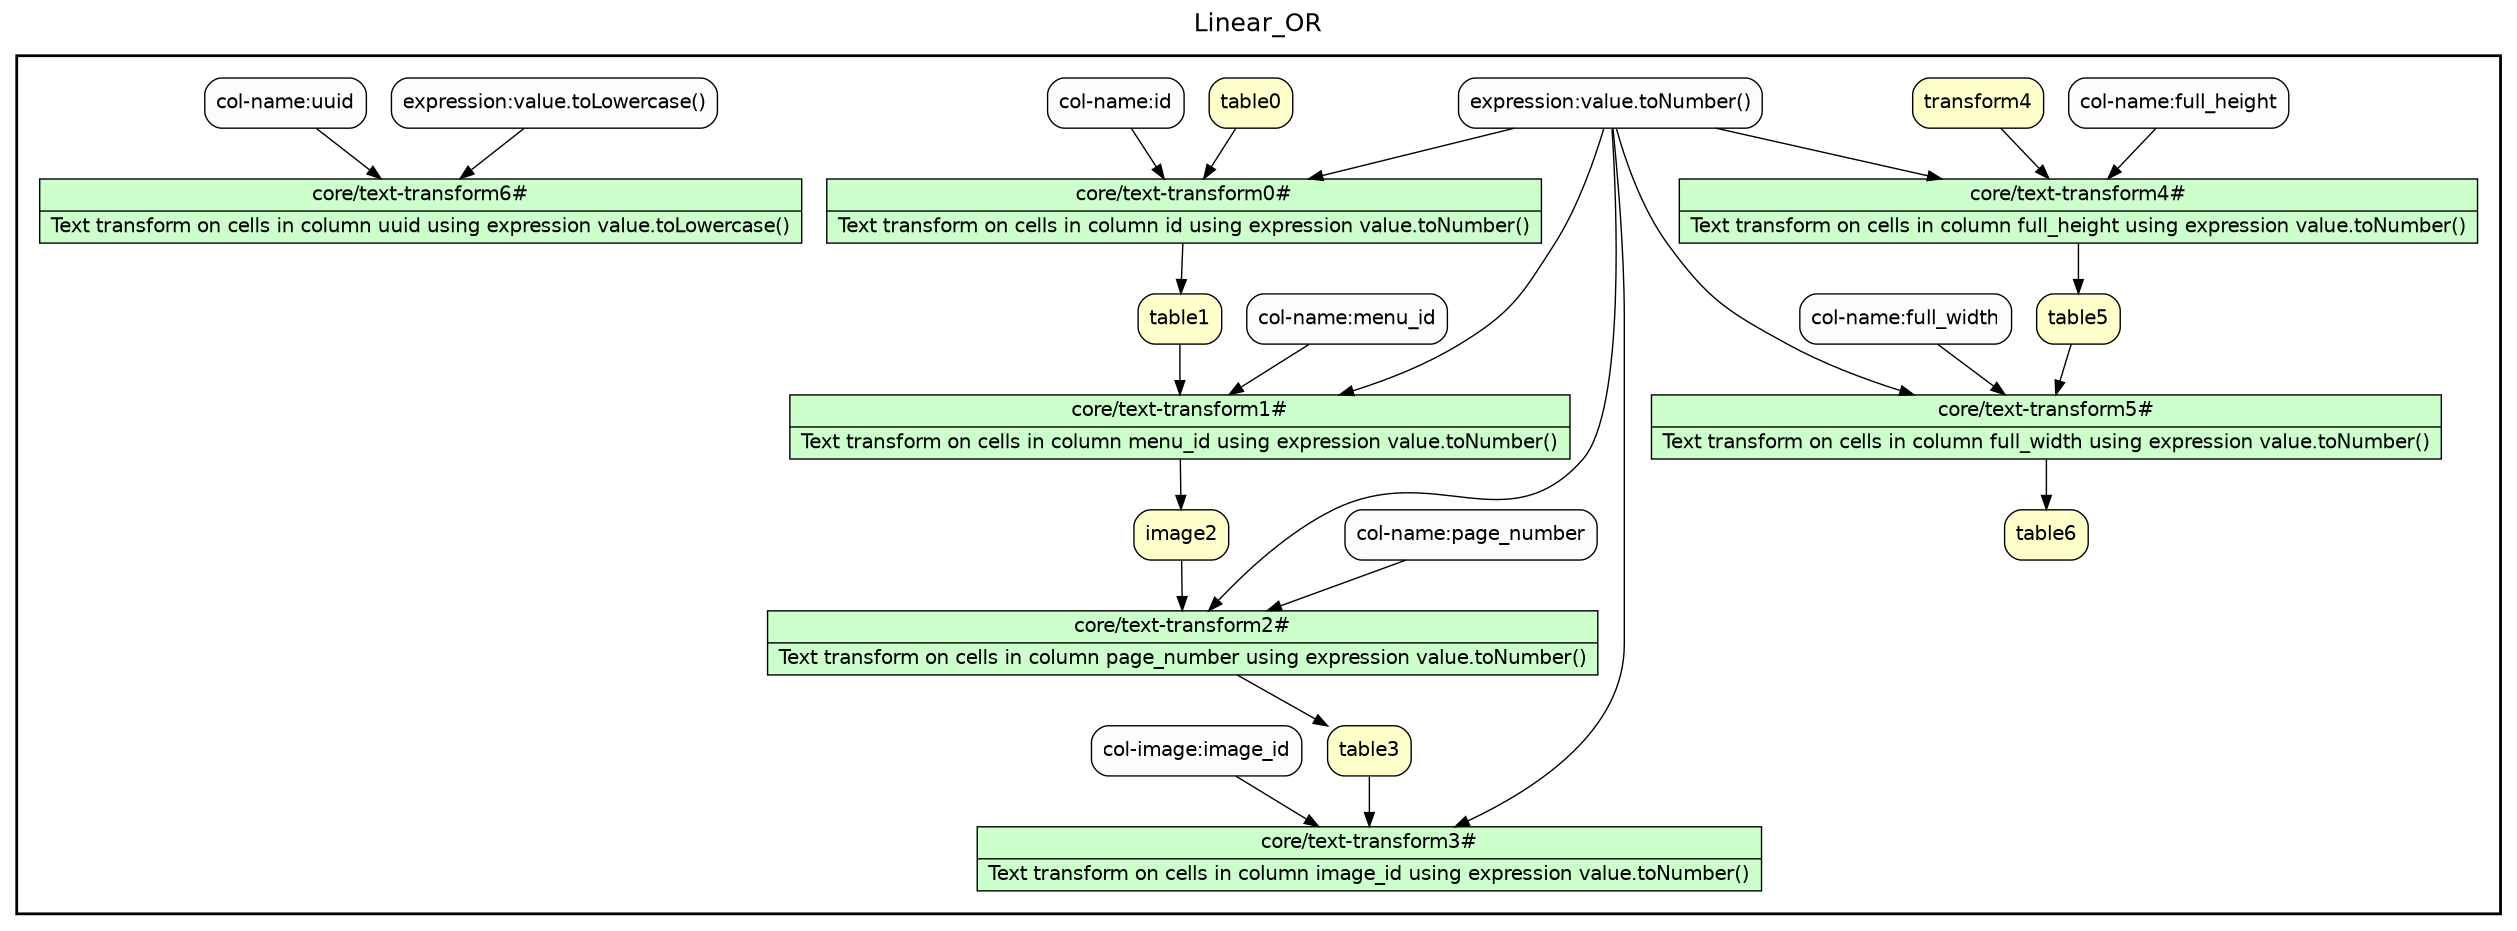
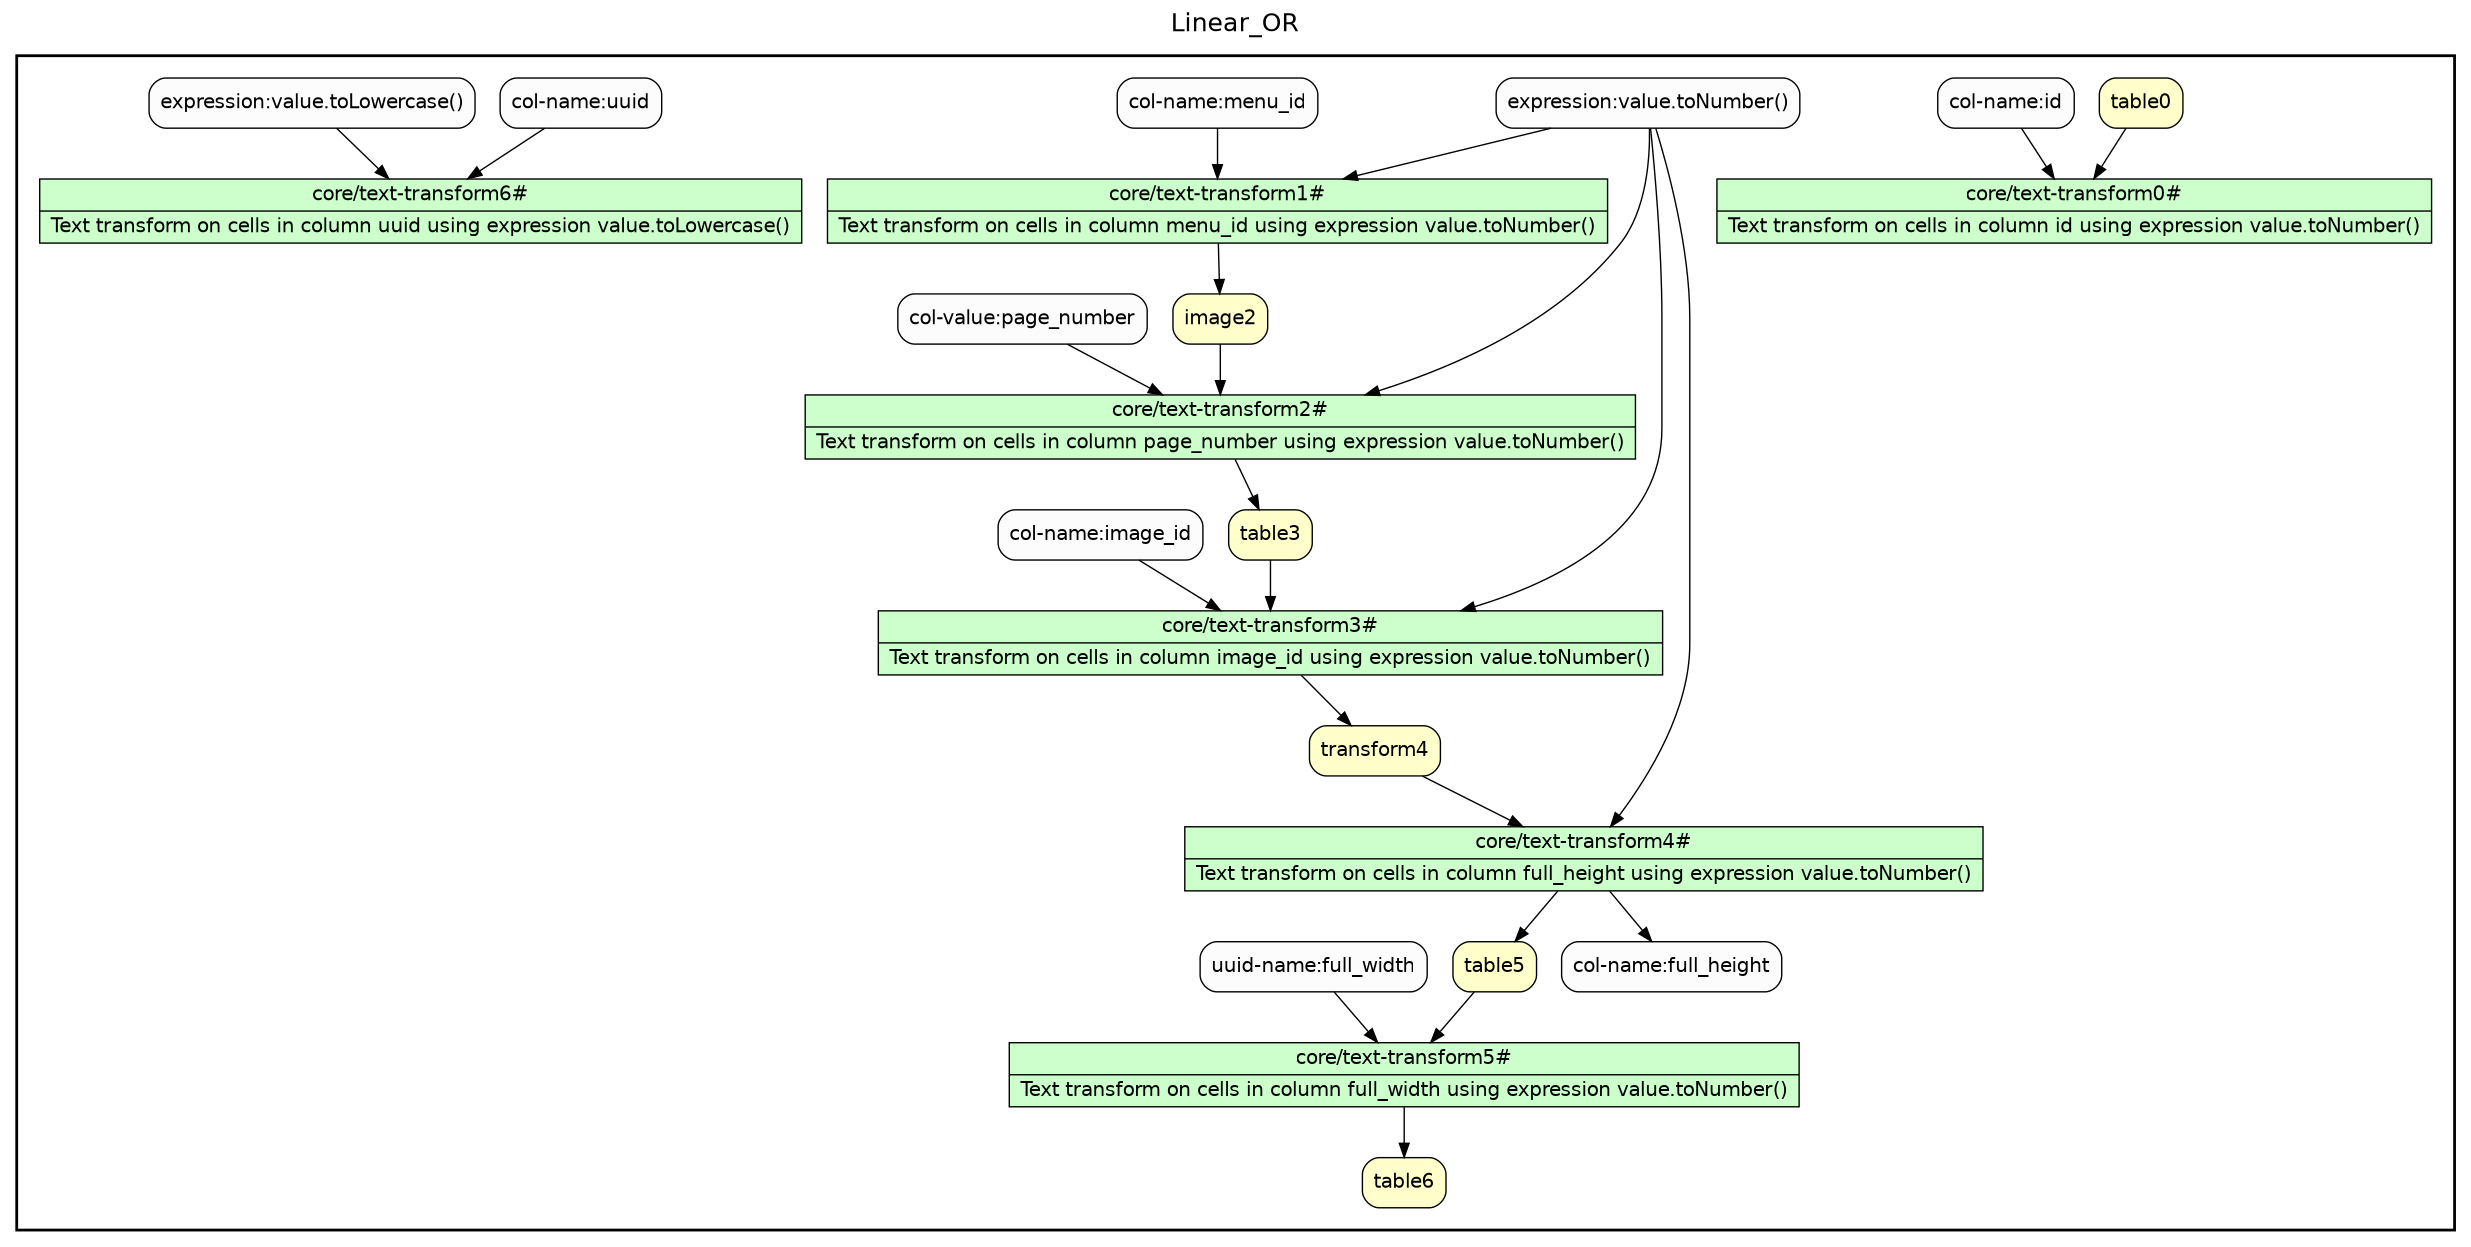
edge "col-name:full_height" -> "core/text-transform4#": reversed
edge "expression:value.toNumber()" -> "core/text-transform0#": removed
edge "expression:value.toNumber()" -> "core/text-transform5#": removed
node "table1": removed
node "col-name:full_width": label "col-name:full_width" -> "uuid-name:full_width"
node "col-name:page_number": label "col-name:page_number" -> "col-value:page_number"
edge "core/text-transform3#" -> "transform4": added
node "col-image:image_id": label "col-image:image_id" -> "col-name:image_id"
